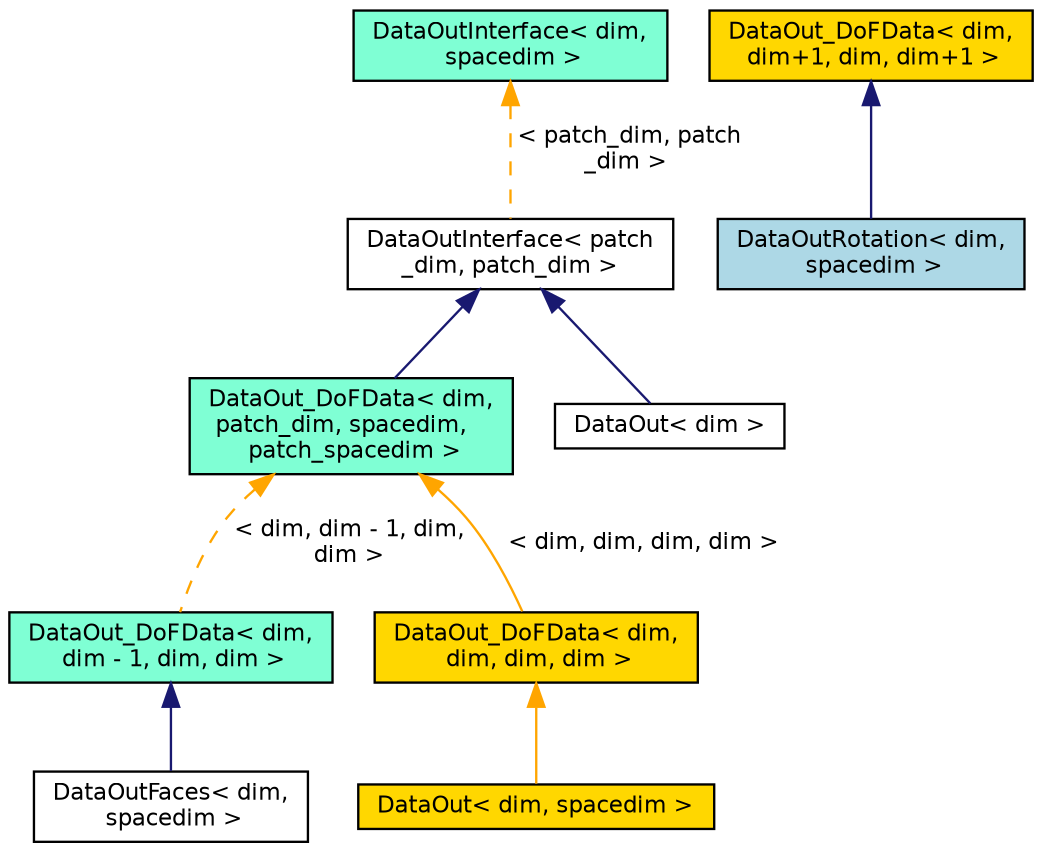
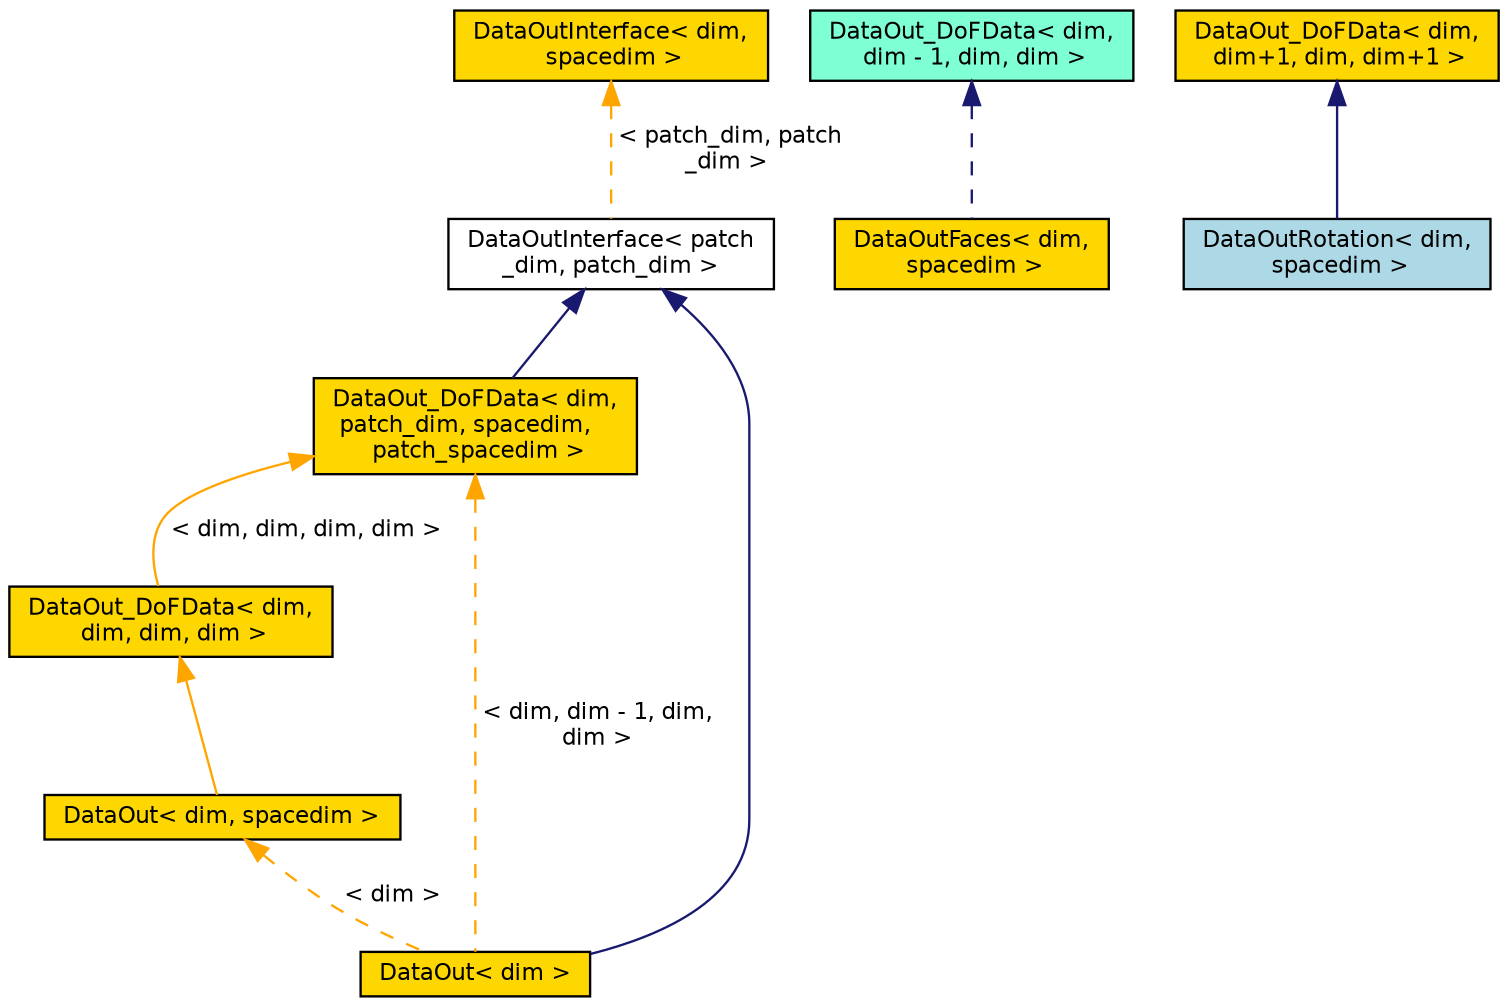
node "DataOutInterface< dim, spacedim >": fillcolor aquamarine -> gold
node "DataOut_DoFData< dim, patch_dim, spacedim, patch_spacedim >": fillcolor aquamarine -> gold
node "DataOut< dim >": fillcolor white -> gold
edge "DataOut_DoFData< dim, dim - 1, dim, dim >" -> "DataOut_DoFData< dim, patch_dim, spacedim, patch_spacedim >": now "DataOut< dim >" -> "DataOut_DoFData< dim, patch_dim, spacedim, patch_spacedim >"
edge "DataOutFaces< dim, spacedim >" -> "DataOut_DoFData< dim, dim - 1, dim, dim >": style solid -> dashed
node "DataOutFaces< dim, spacedim >": fillcolor white -> gold
edge "DataOut< dim >" -> "DataOut< dim, spacedim >": added, label "< dim >"
